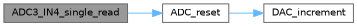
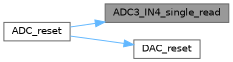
edge "ADC3_IN4_single_read" -> "ADC_reset": reversed
node "DAC_increment": label "DAC_increment" -> "DAC_reset"
